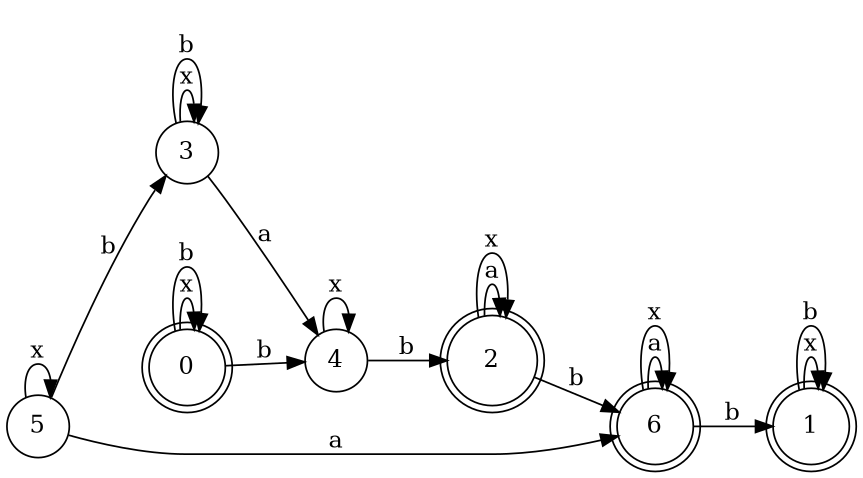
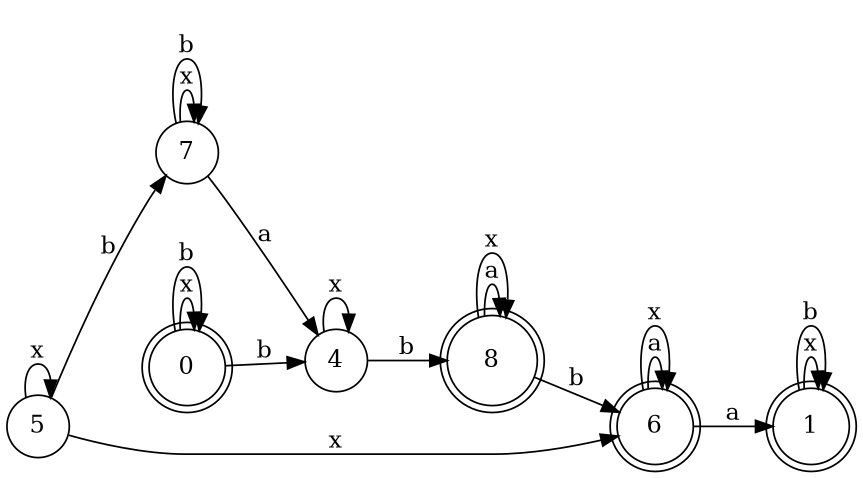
node "3": label "3" -> "7"
node "2": label "2" -> "8"
edge "6" -> "1": label "b" -> "a"
edge "5" -> "6": label "a" -> "x"
